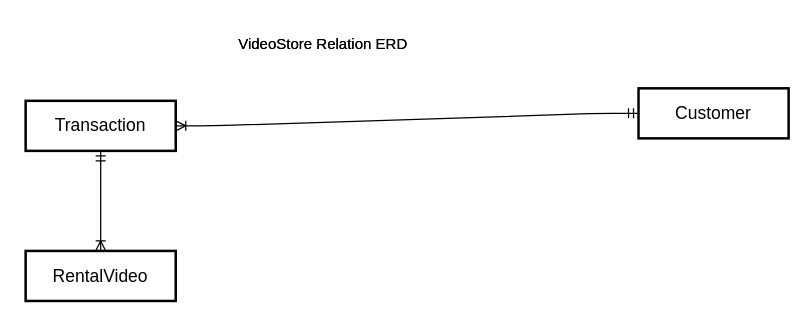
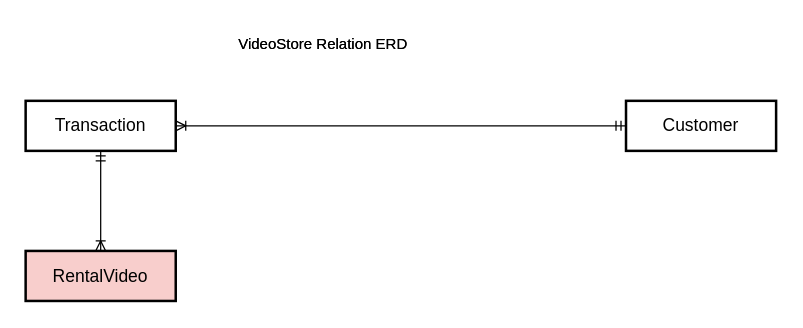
node "Customer": moved (713, 113) -> (701, 126)
node "RentalVideo": fillcolor #ffffff -> #f8cecc
